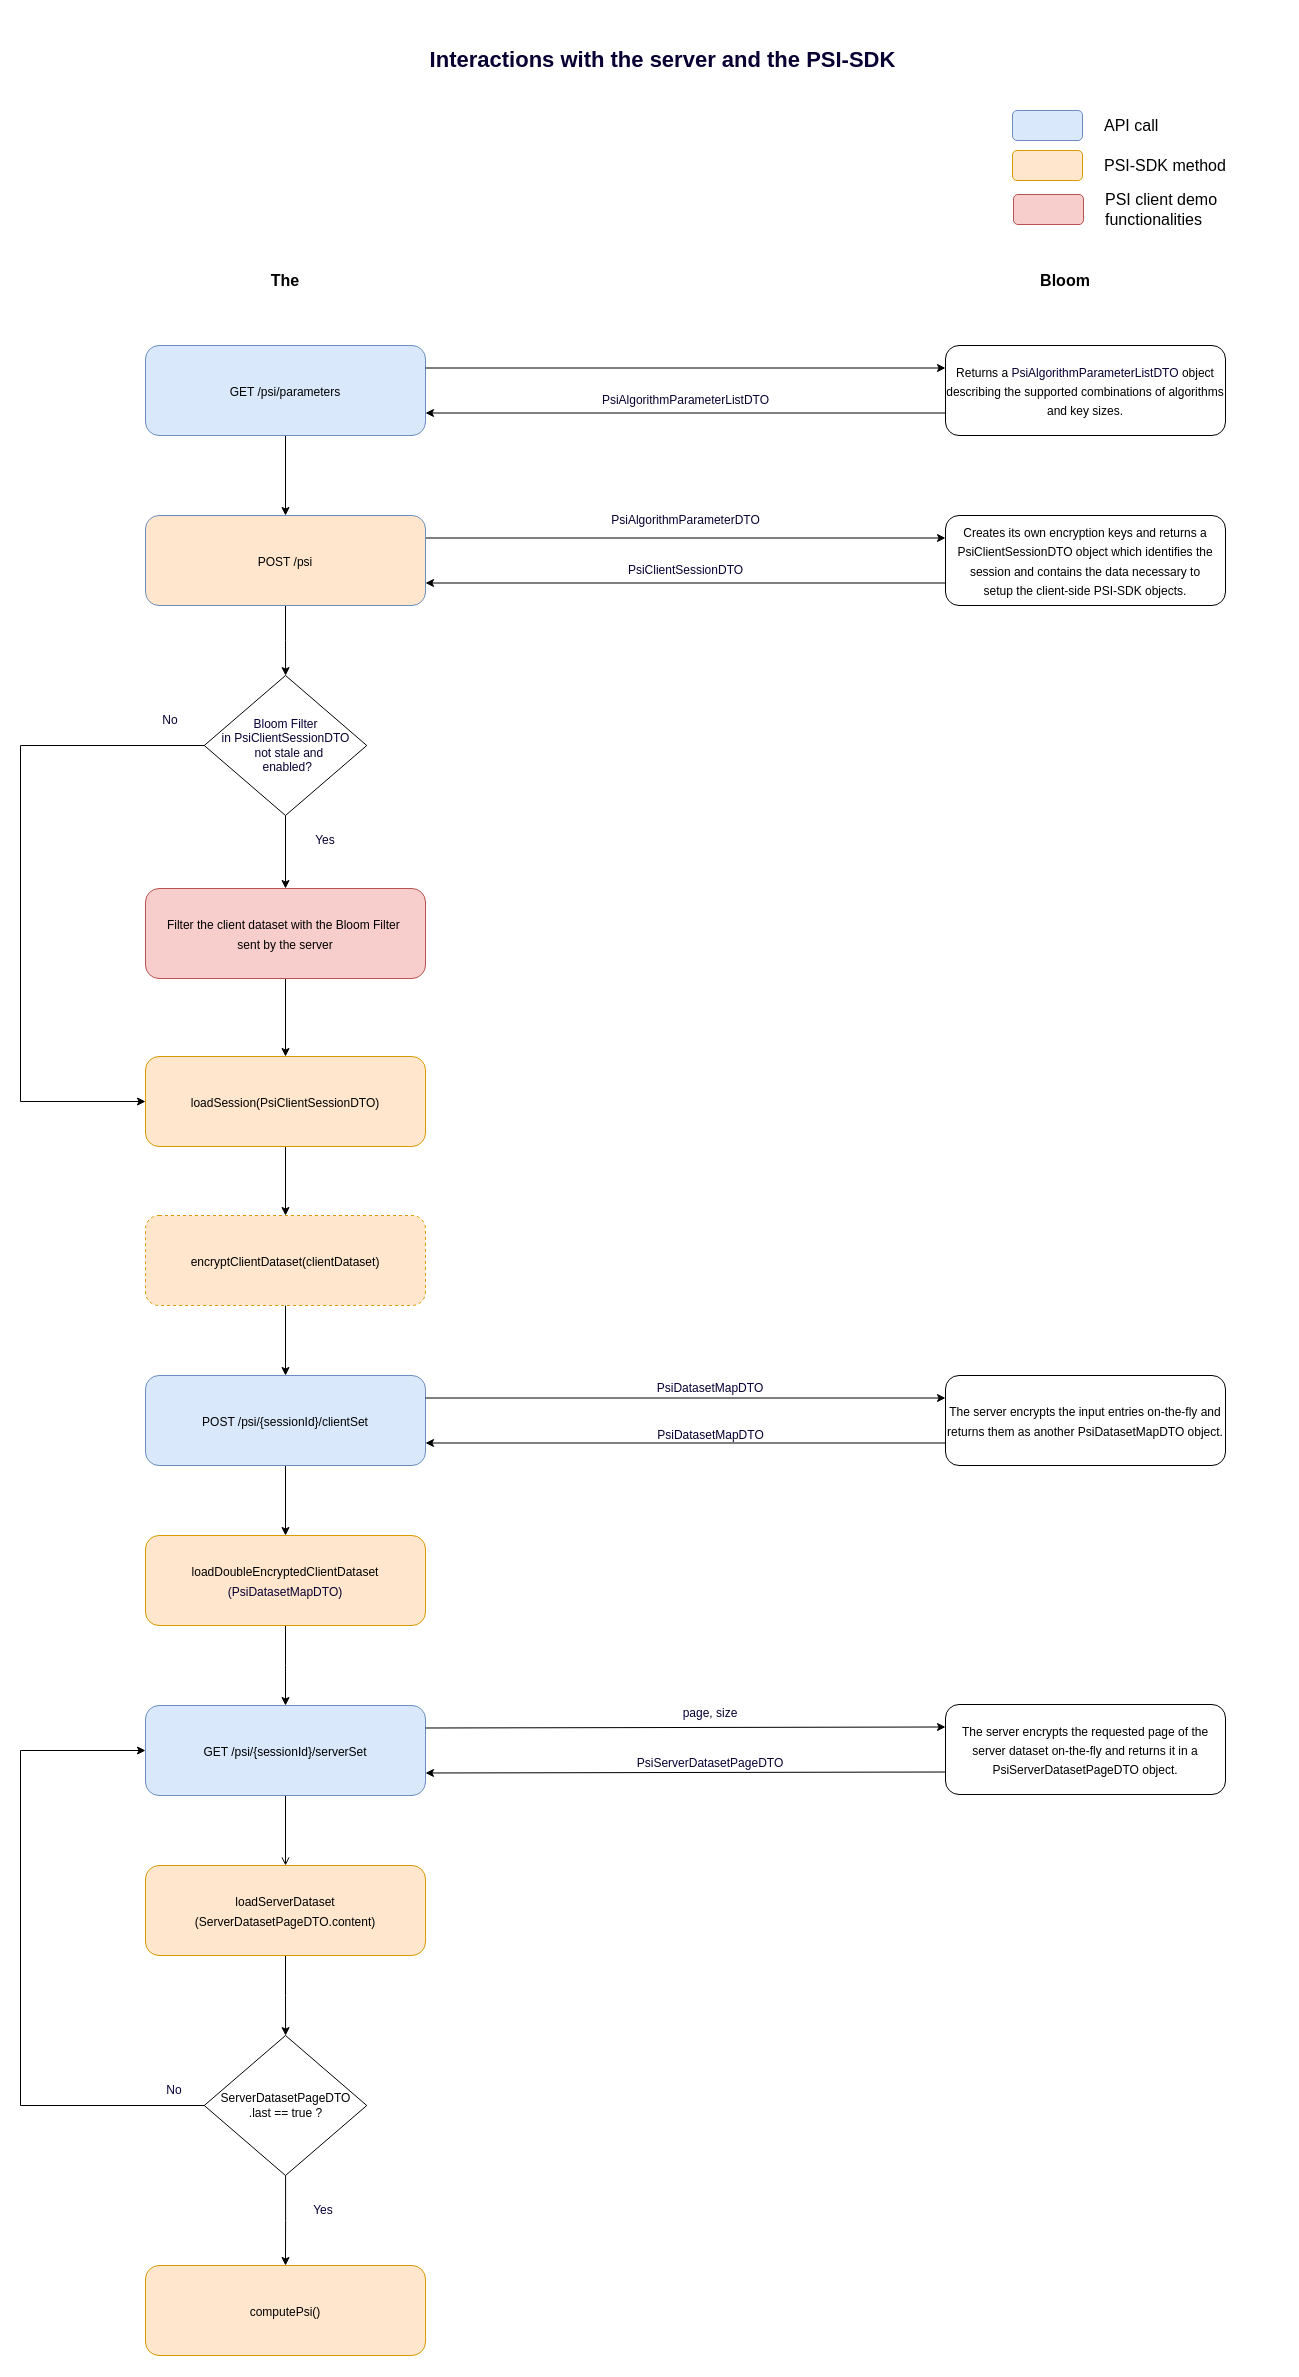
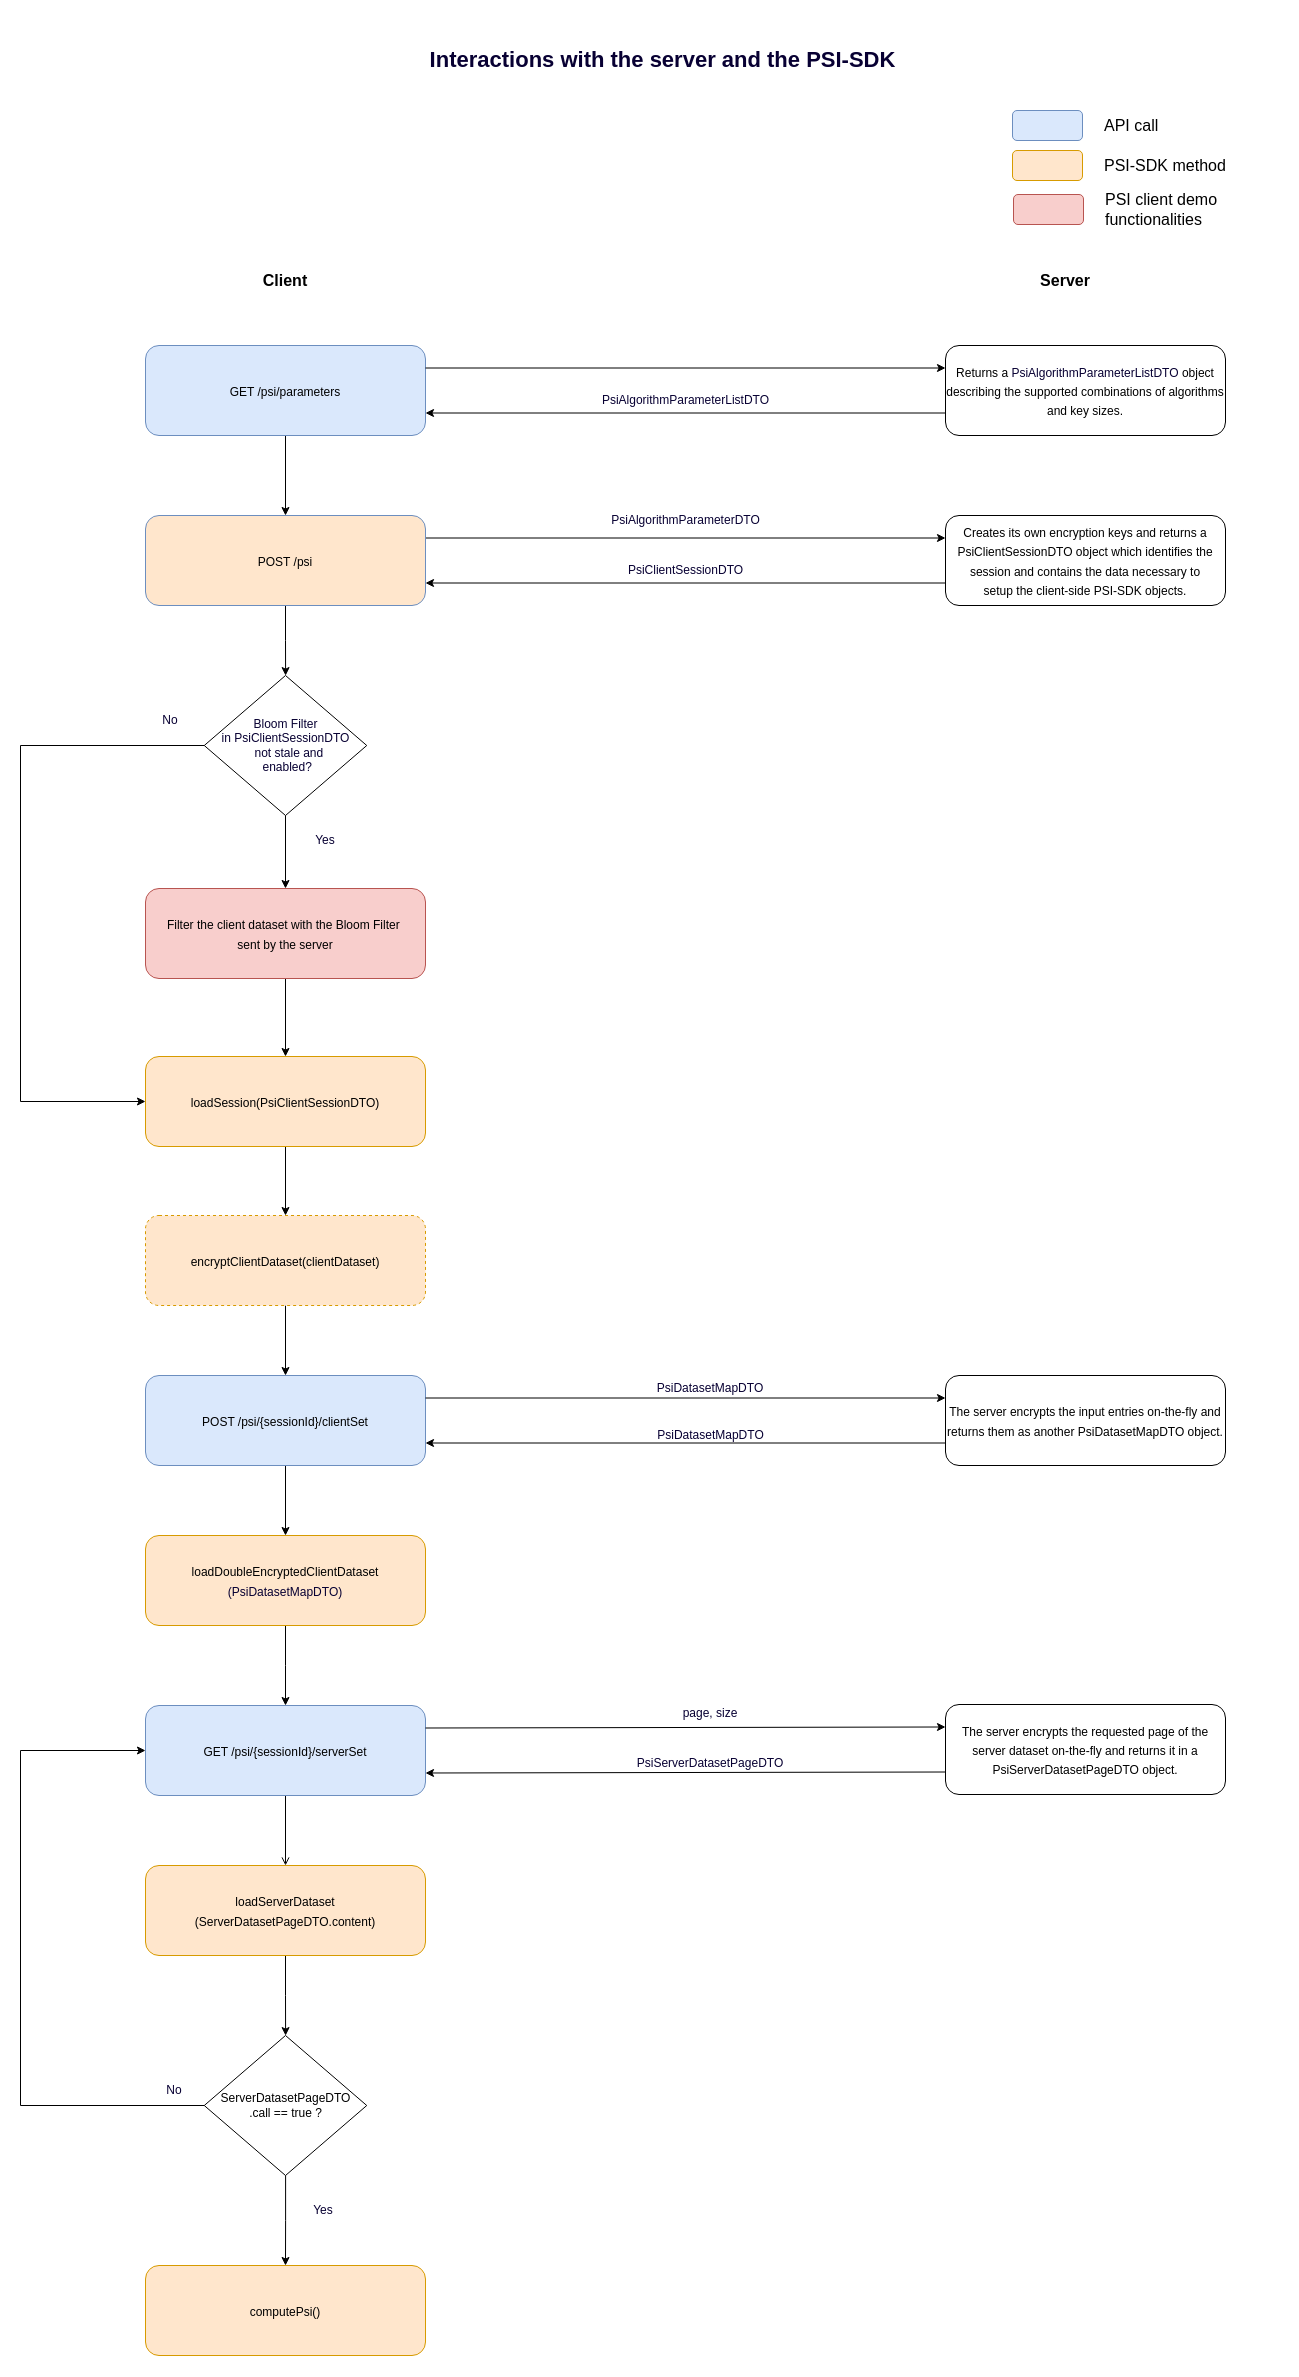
node "The": label "The" -> "Client"
node "Bloom": label "Bloom" -> "Server"
node "ServerDatasetPageDTO .last == true ?": label "ServerDatasetPageDTO .last == true ?" -> "ServerDatasetPageDTO .call == true ?"
